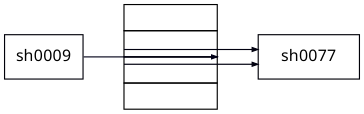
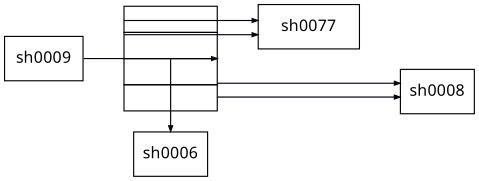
node "sh0008": added
node "sh0006": added
